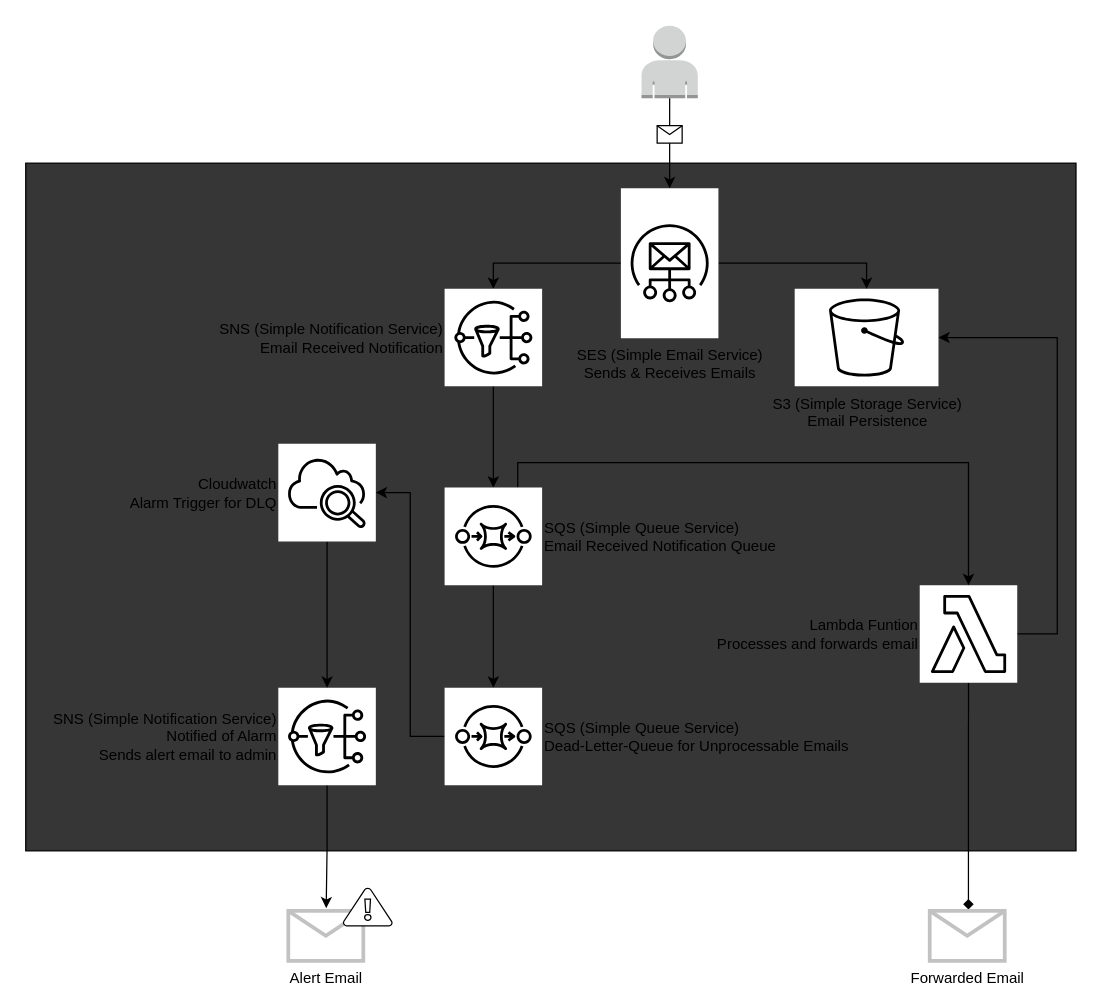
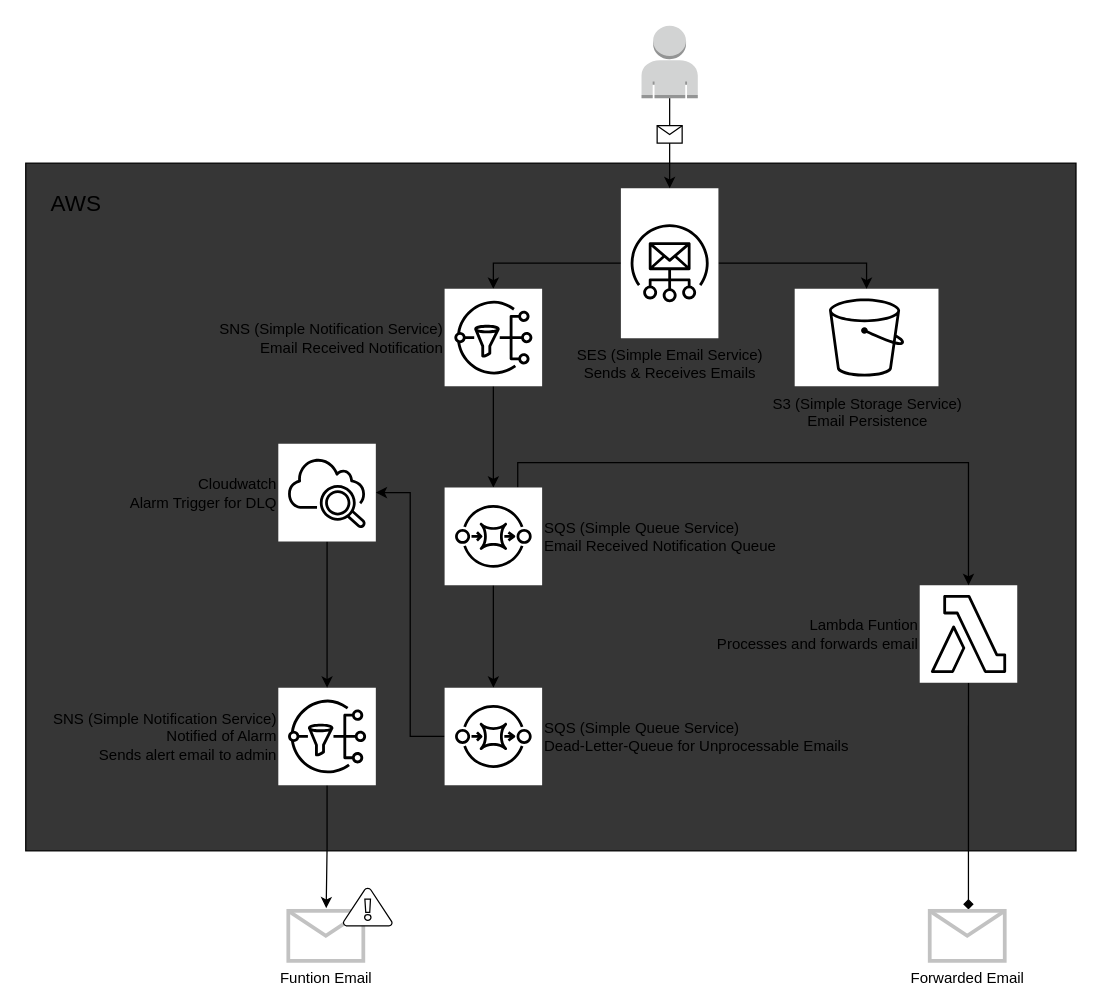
node "AWS": added
edge "Lambda Funtion Processes and forwards email" -> "S3 (Simple Storage Service) Email Persistence": removed
node "Alert Email": label "Alert Email" -> "Funtion Email"
